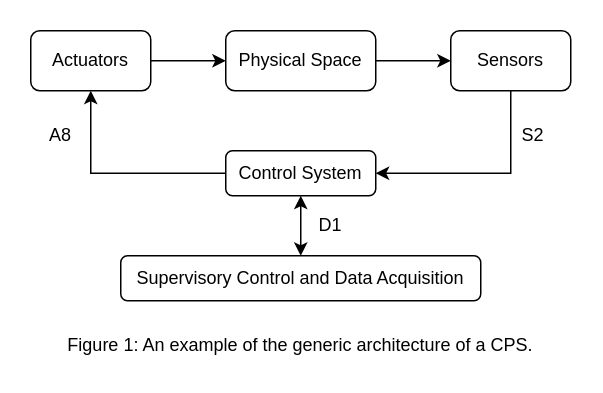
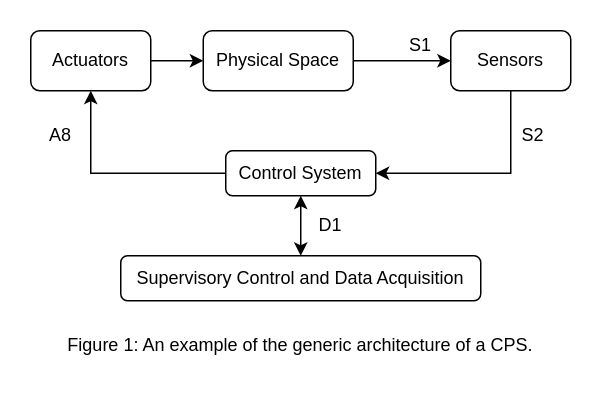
node "S1": added
node "Physical Space": moved (301, 61) -> (278, 61)
